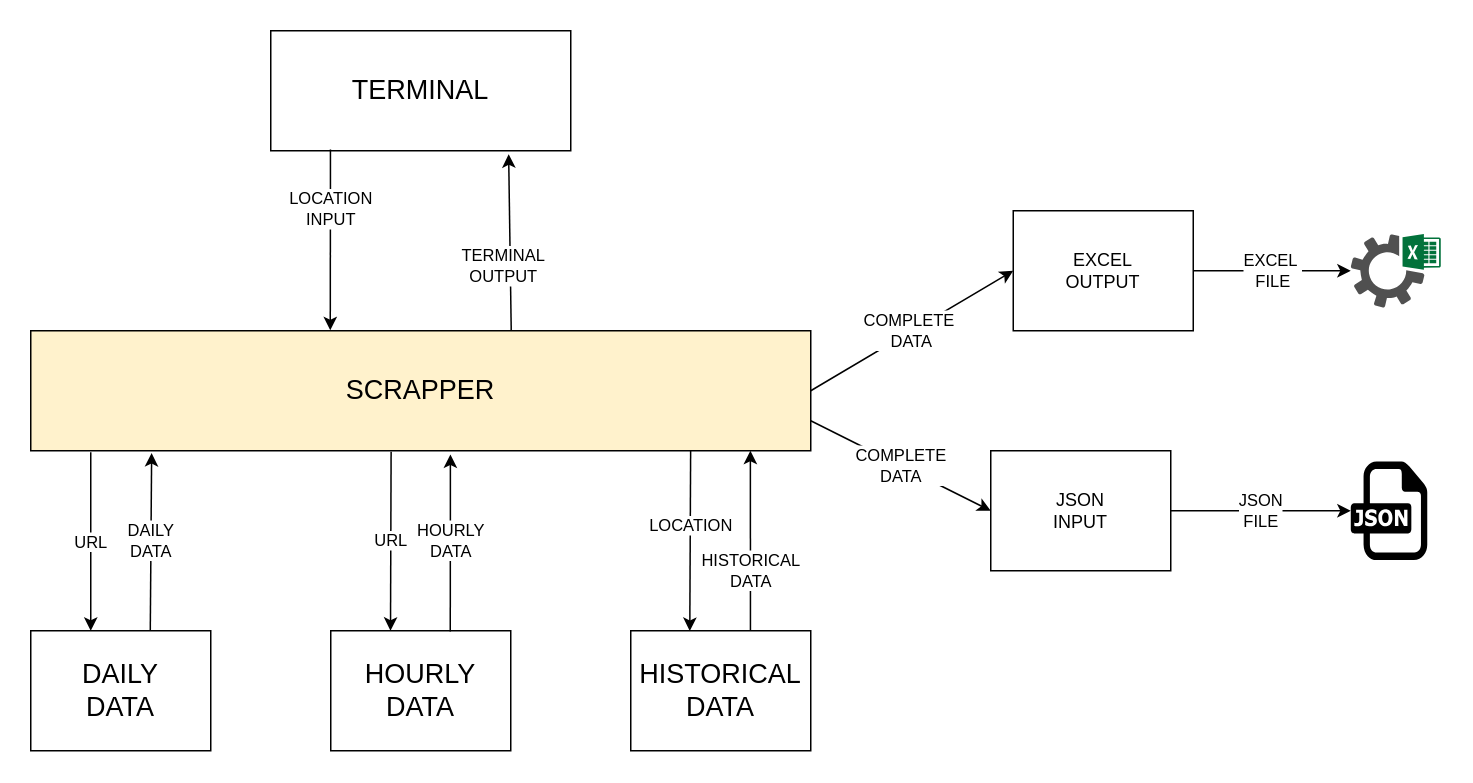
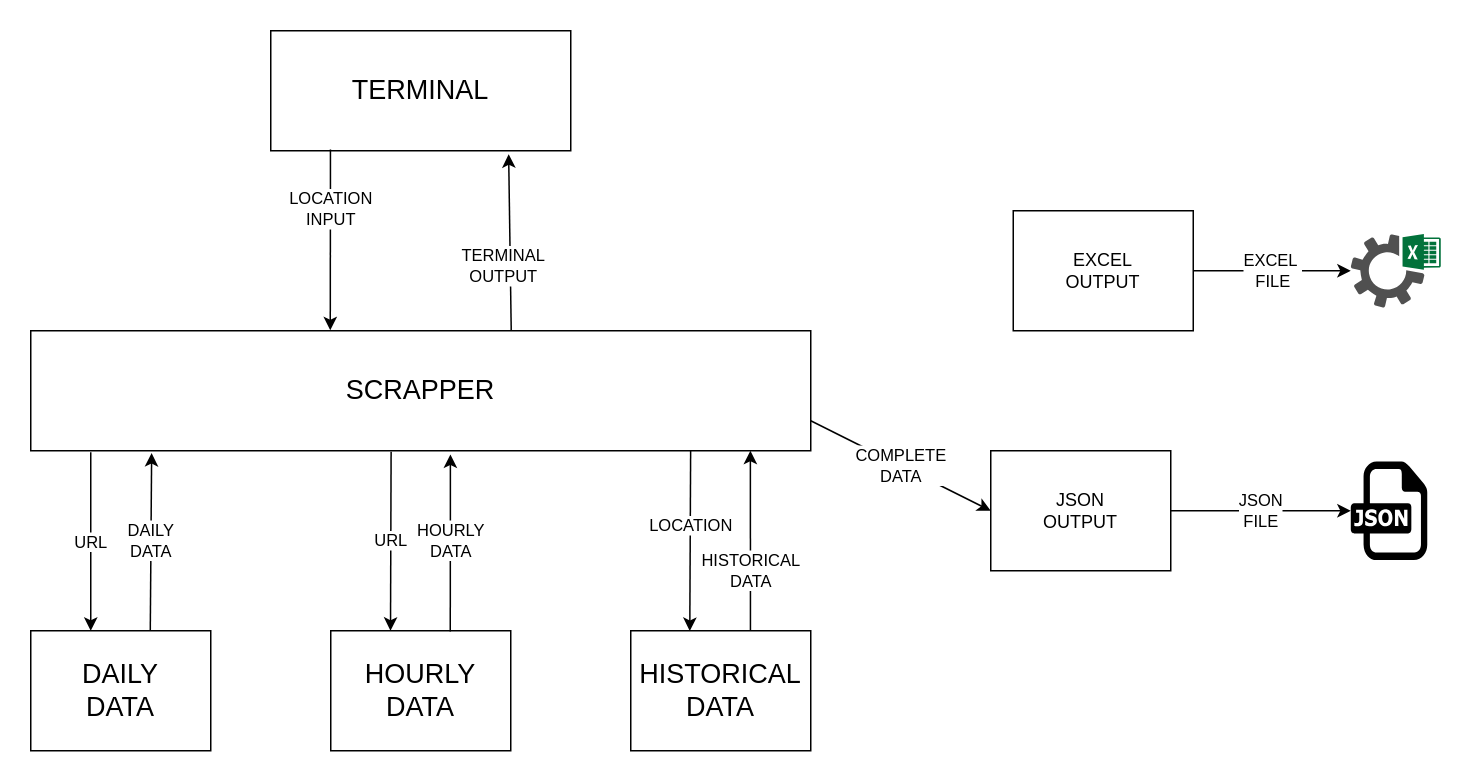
edge "SCRAPPER" -> "EXCEL OUTPUT": removed, label "COMPLETE DATA"
node "SCRAPPER": fillcolor #fff2cc -> #ffffff
node "JSON INPUT": label "JSON INPUT" -> "JSON OUTPUT"
